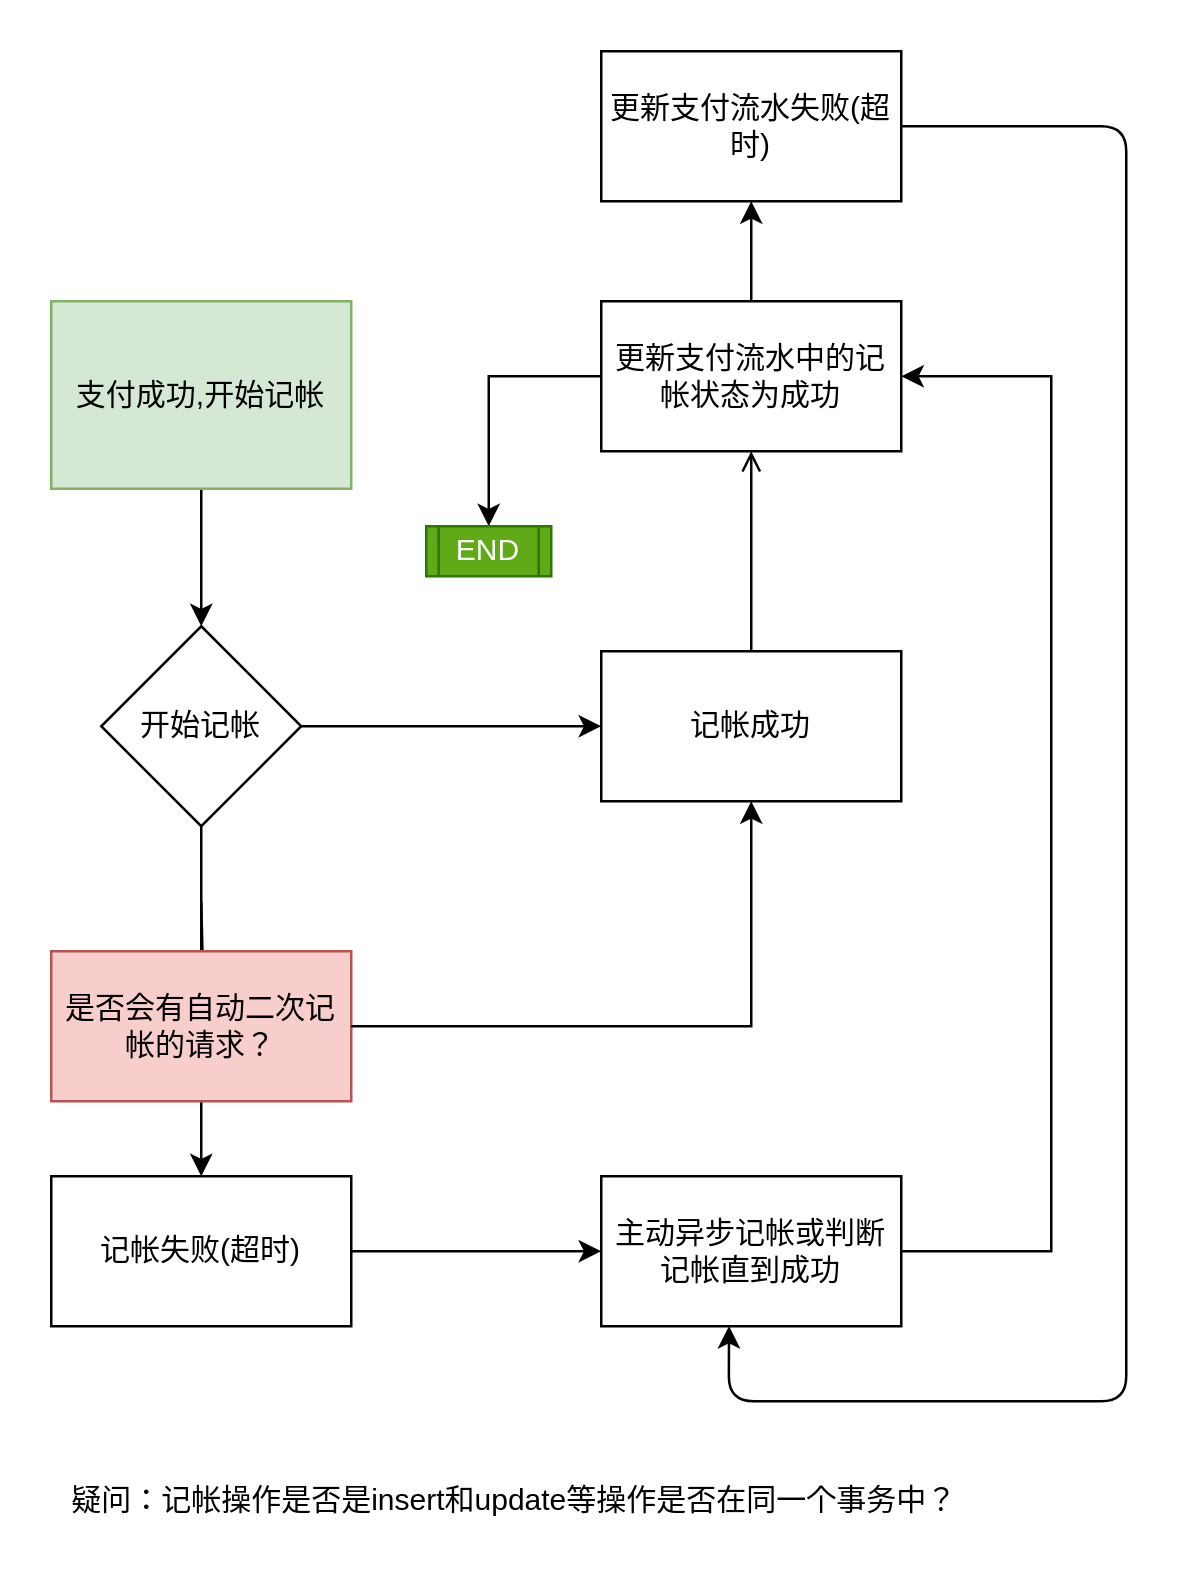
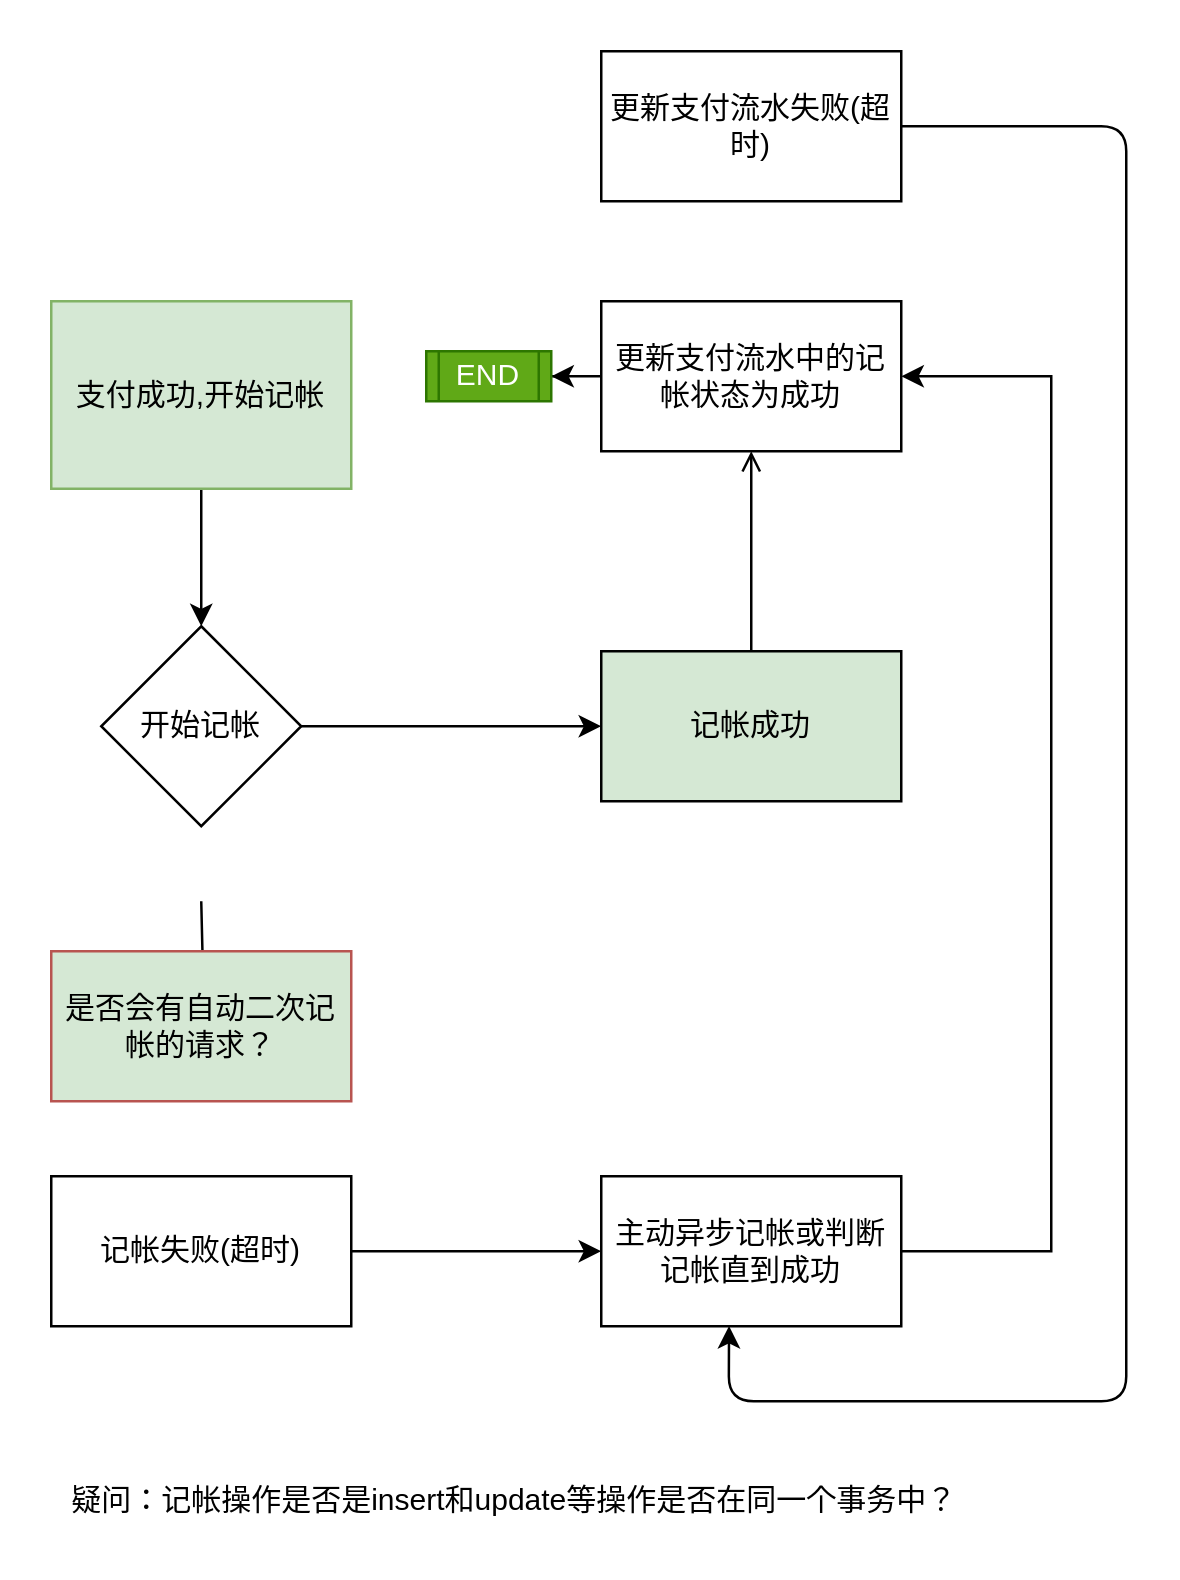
edge "更新支付流水中的记帐状态为成功" -> "更新支付流水失败(超时)": removed
node "END": moved (489, 551) -> (489, 376)
node "记帐成功": fillcolor #ffffff -> #d5e8d4
edge "开始记帐" -> "记帐失败(超时)": removed
node "是否会有自动二次记帐的请求？": fillcolor #f8cecc -> #d5e8d4
edge "是否会有自动二次记帐的请求？" -> "记帐成功": removed
